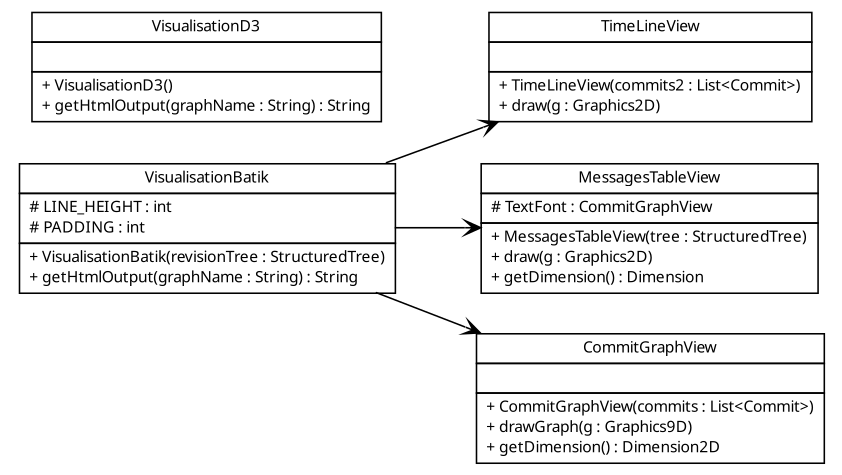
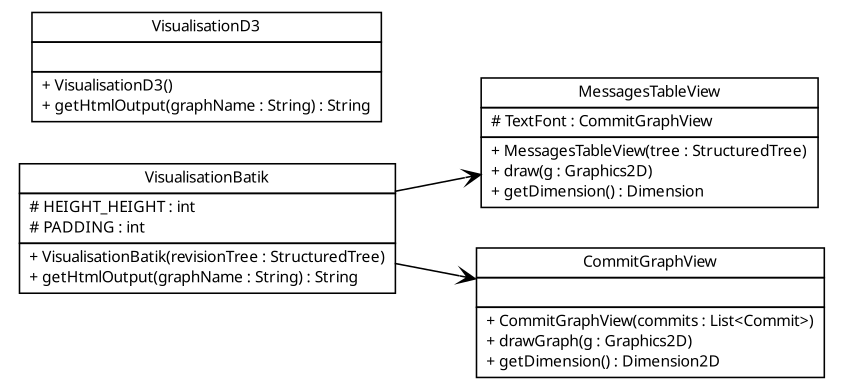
node "TimeLineView": removed
node "VisualisationBatik": text "# LINE_HEIGHT : int" -> "# HEIGHT_HEIGHT : int"
node "CommitGraphView": text "+ drawGraph(g : Graphics9D)" -> "+ drawGraph(g : Graphics2D)"
